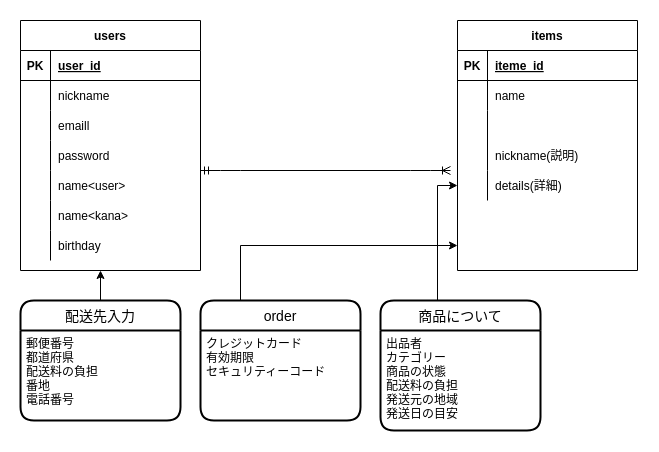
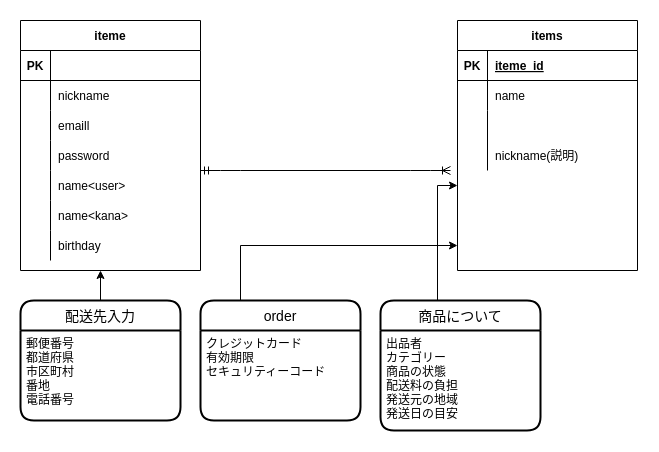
node "users": label "users" -> "iteme"
node "user_id": removed
node "details(詳細)": removed
node "郵便番号 都道府県 配送料の負担 番地 電話番号": label "郵便番号 都道府県 配送料の負担 番地 電話番号" -> "郵便番号 都道府県 市区町村 番地 電話番号"
